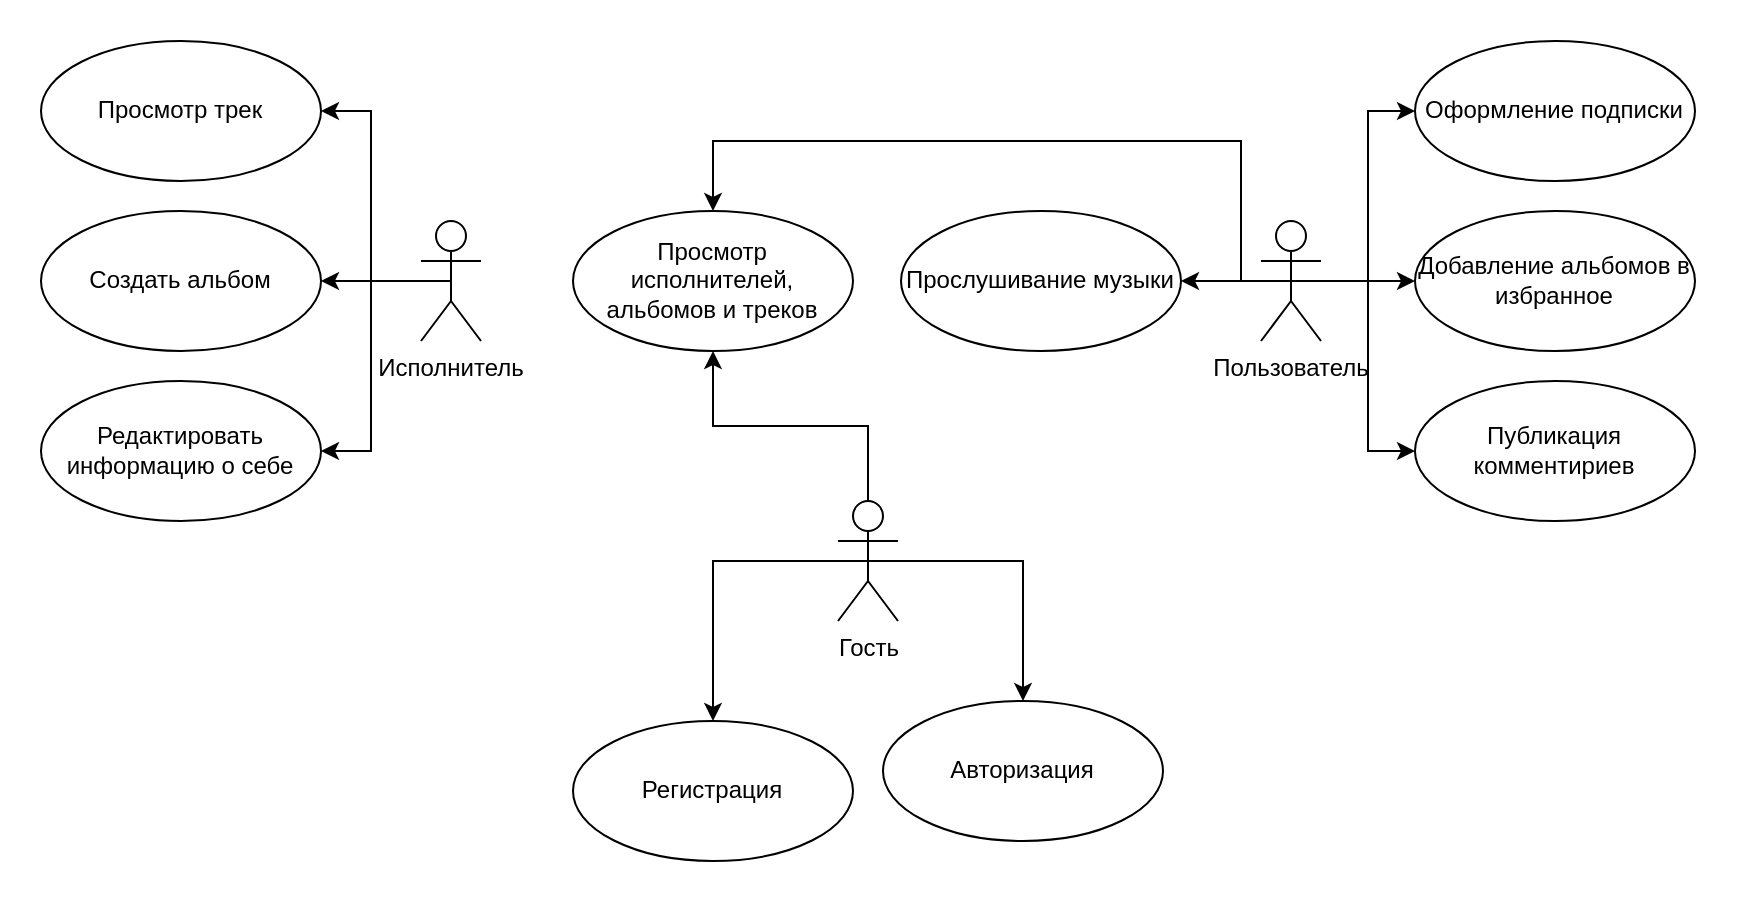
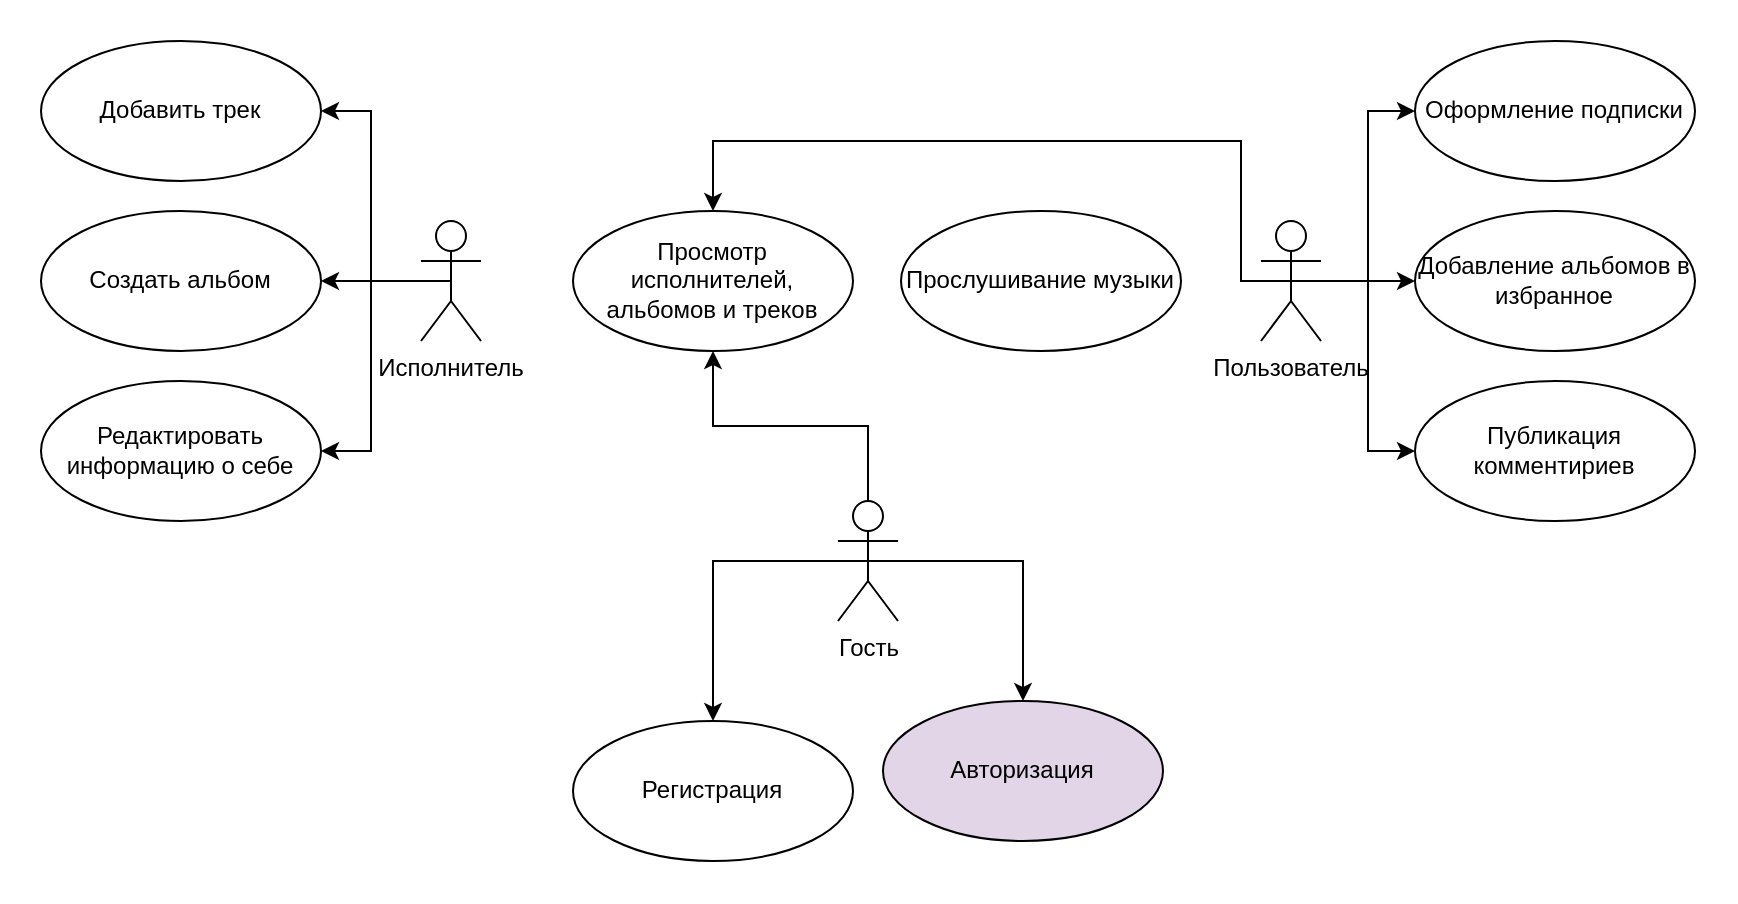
node "Просмотр трек": label "Просмотр трек" -> "Добавить трек"
edge "Пользователь" -> "Прослушивание музыки": removed
node "Авторизация": fillcolor #ffffff -> #e1d5e7
